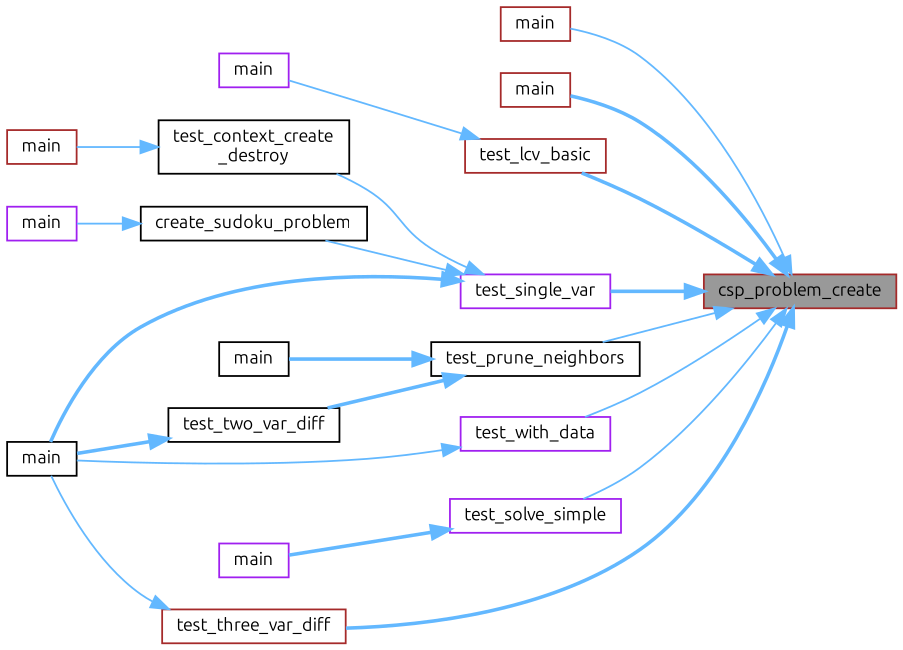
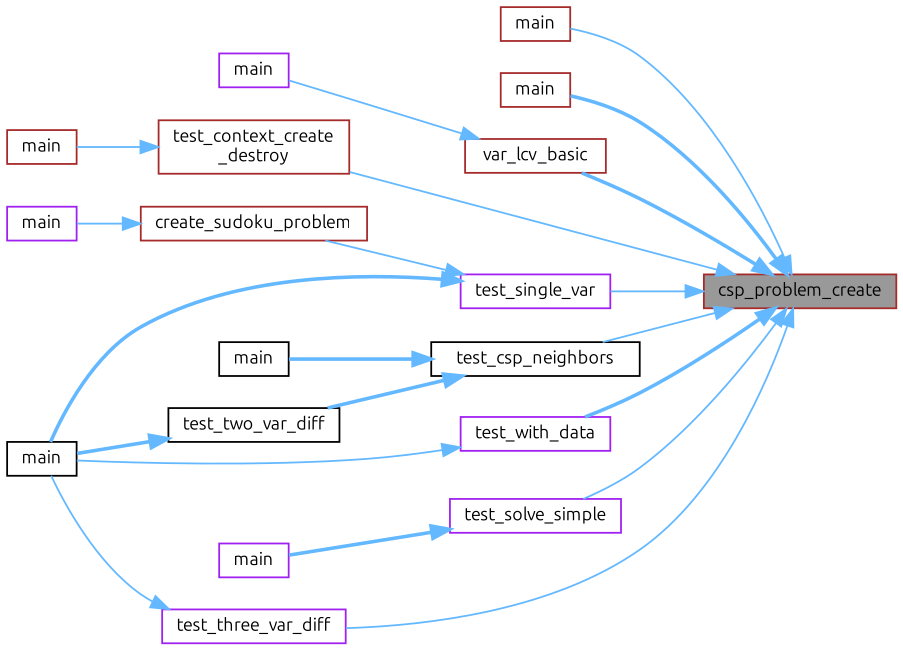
node "test_context_create _destroy": color black -> brown
node "test_lcv_basic": label "test_lcv_basic" -> "var_lcv_basic"
edge "test_context_create _destroy" -> "test_single_var": now "test_context_create _destroy" -> "csp_problem_create"
node "create_sudoku_problem": color black -> brown
edge "test_single_var" -> "csp_problem_create": style bold -> solid
node "test_prune_neighbors": label "test_prune_neighbors" -> "test_csp_neighbors"
edge "test_with_data" -> "csp_problem_create": style solid -> bold
edge "test_three_var_diff" -> "csp_problem_create": style bold -> solid
node "test_three_var_diff": color brown -> purple
